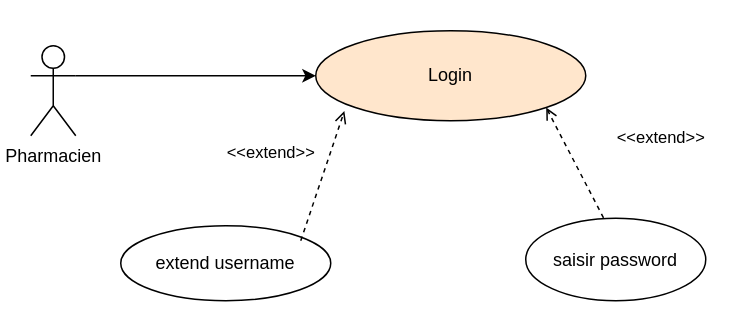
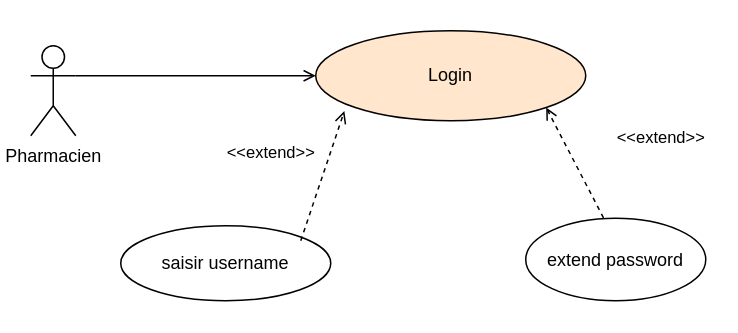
edge "Pharmacien" -> "Login": arrowhead classic -> open
node "saisir password": label "saisir password" -> "extend password"
node "extend username": label "extend username" -> "saisir username"
